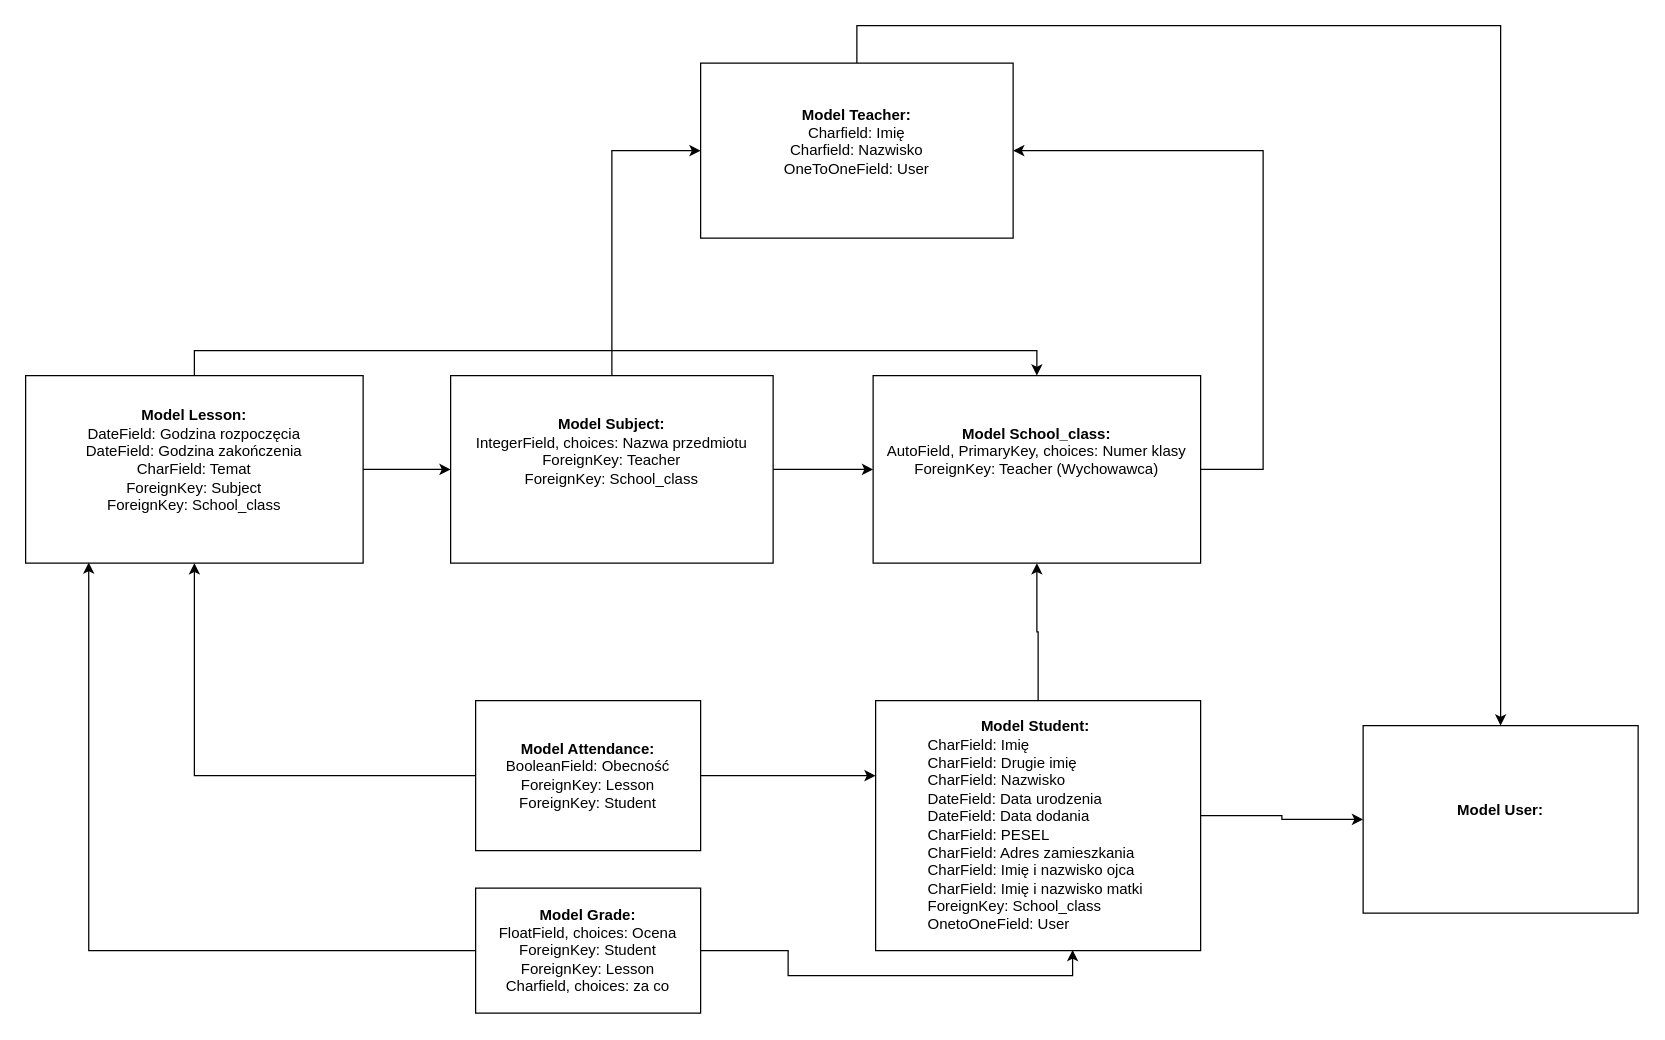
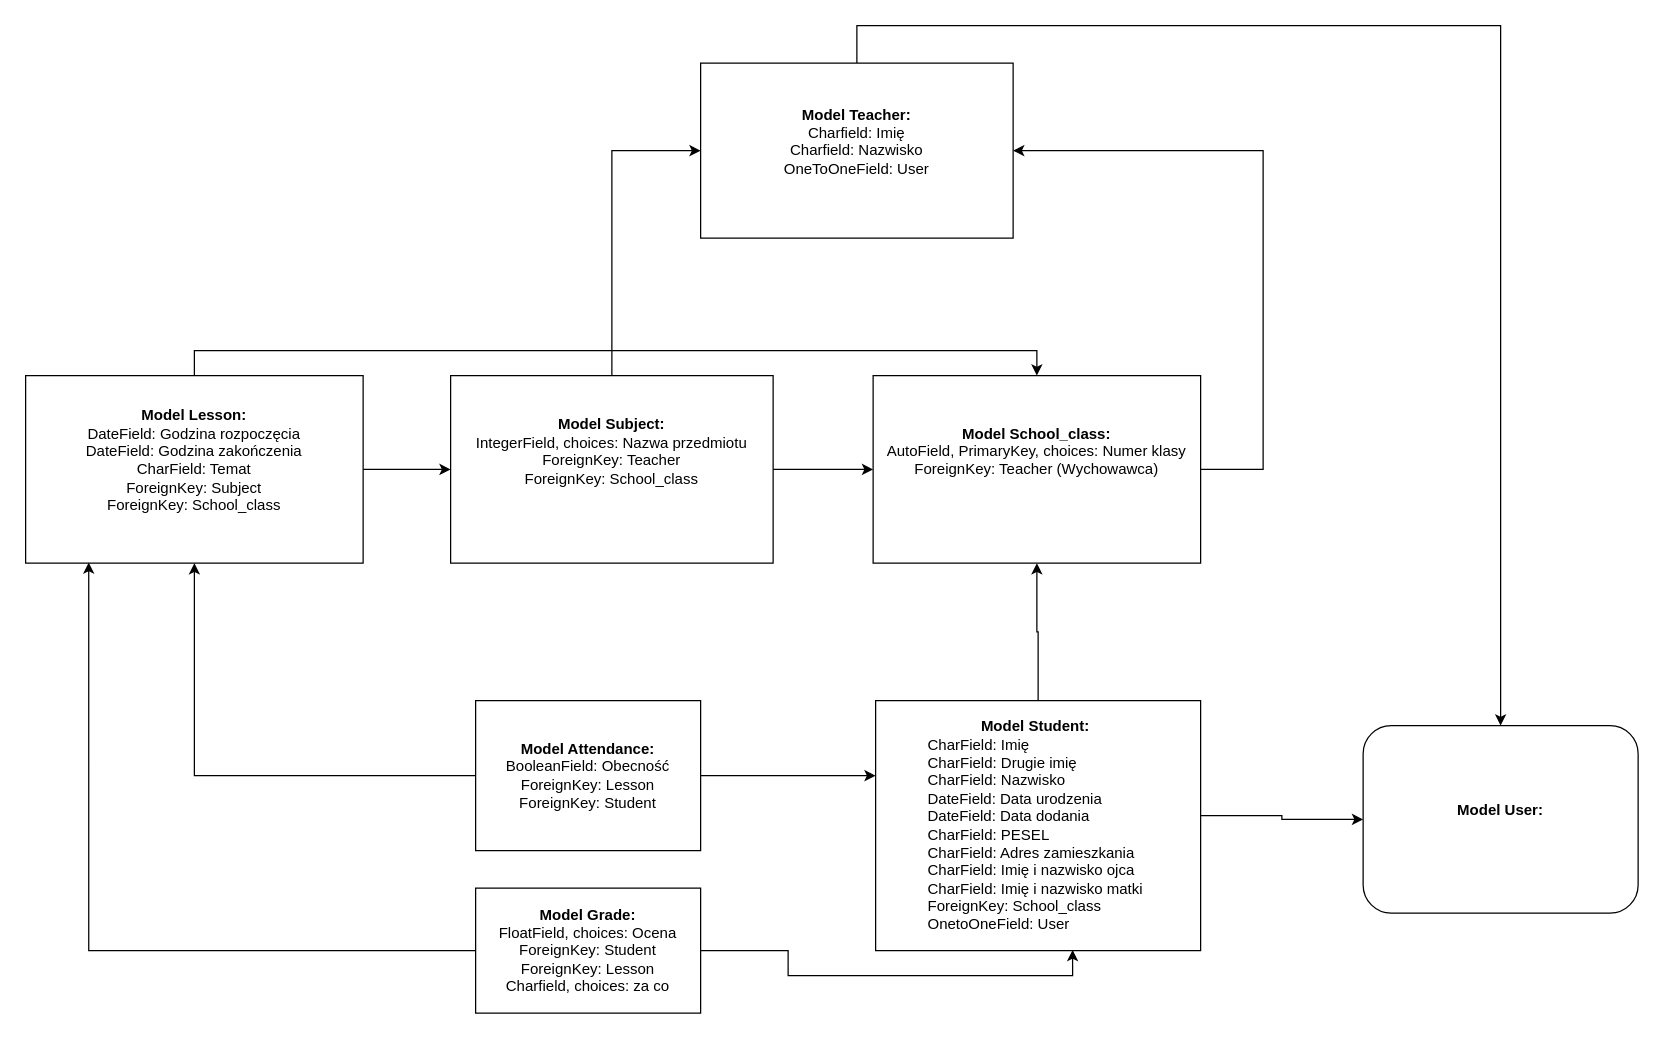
node "Model User:": shape rectangle -> rounded rectangle
